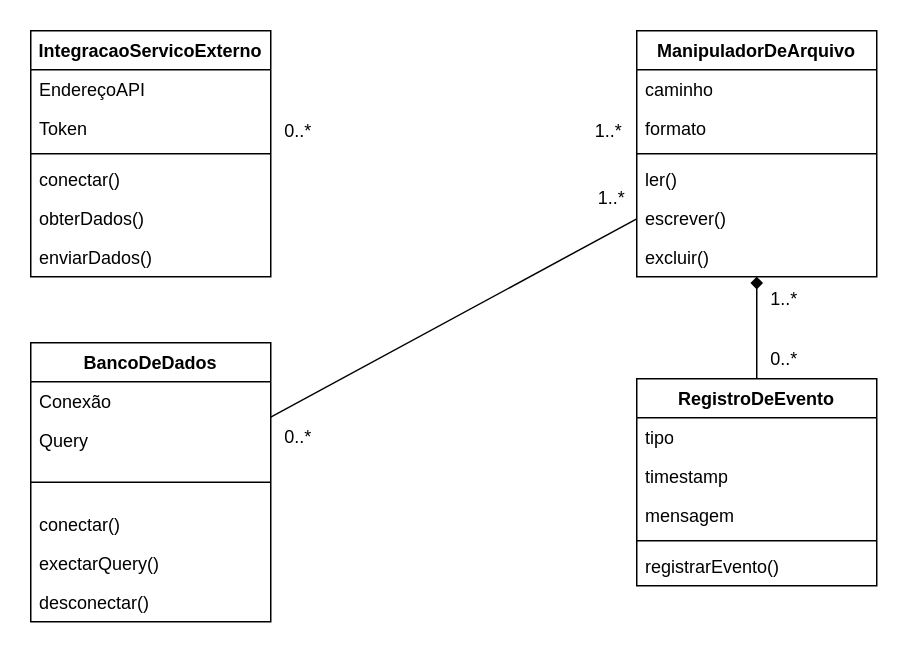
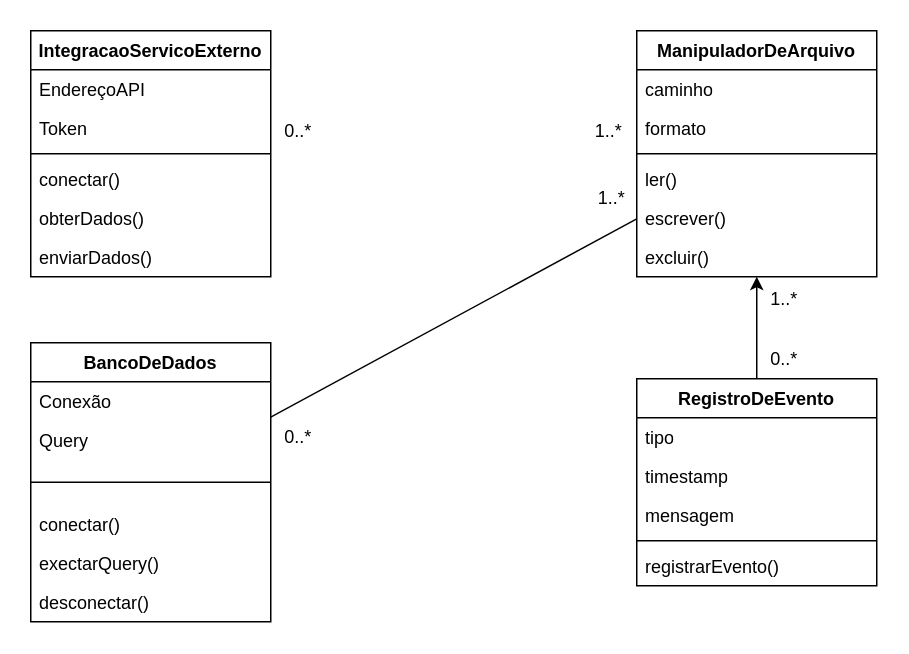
edge "RegistroDeEvento" -> "ManipuladorDeArquivo": arrowhead diamond -> classic
